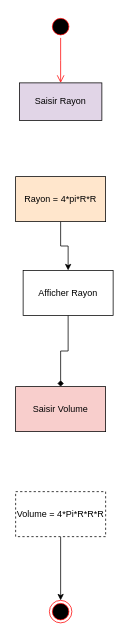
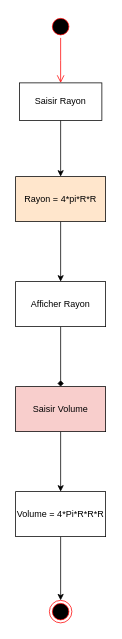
node "Saisir Rayon": fillcolor #e1d5e7 -> #ffffff
edge "Saisir Rayon" -> "Rayon = 4*pi*R*R": added
node "Afficher Rayon": moved (68, 293) -> (60, 304)
edge "Saisir Volume" -> "Volume = 4*Pi*R*R*R": added
node "Volume = 4*Pi*R*R*R": style dashed -> solid
